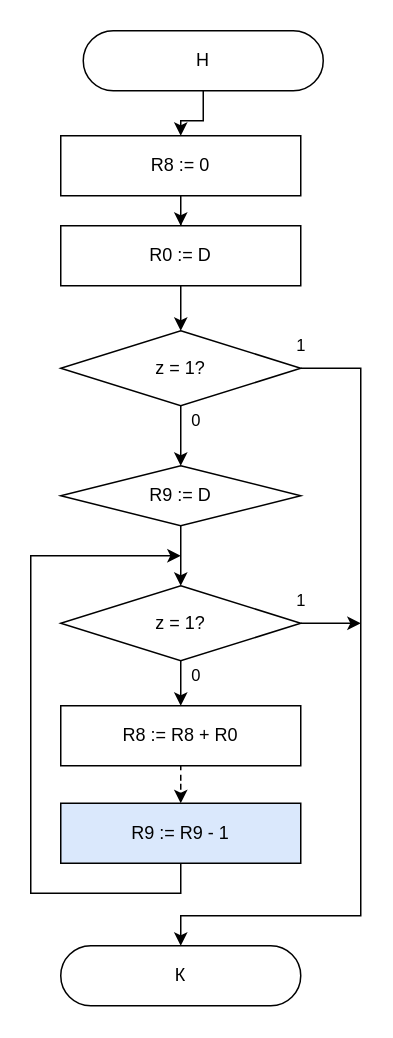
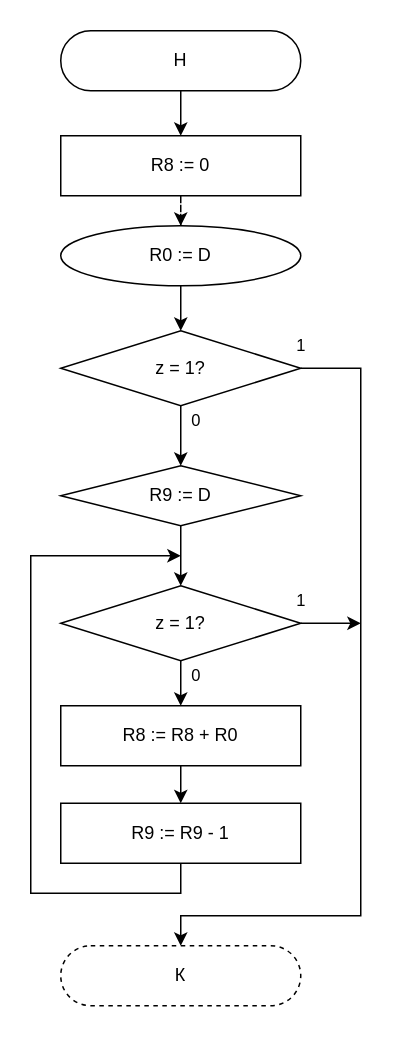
node "Н": moved (203, 61) -> (181, 61)
edge "R8 := 0" -> "R0 := D": style solid -> dashed
node "R0 := D": shape rectangle -> ellipse
edge "R8 := R8 + R0" -> "R9 := R9 - 1": style dashed -> solid
node "R9 := R9 - 1": fillcolor #dae8fc -> #ffffff
node "К": style solid -> dashed
